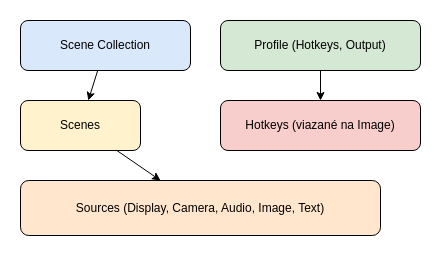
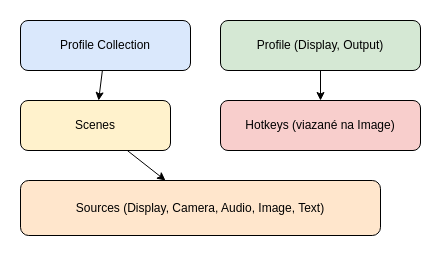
node "Scene Collection": label "Scene Collection" -> "Profile Collection"
node "Profile (Hotkeys, Output)": label "Profile (Hotkeys, Output)" -> "Profile (Display, Output)"
node "Scenes": size 120x50 -> 150x50
